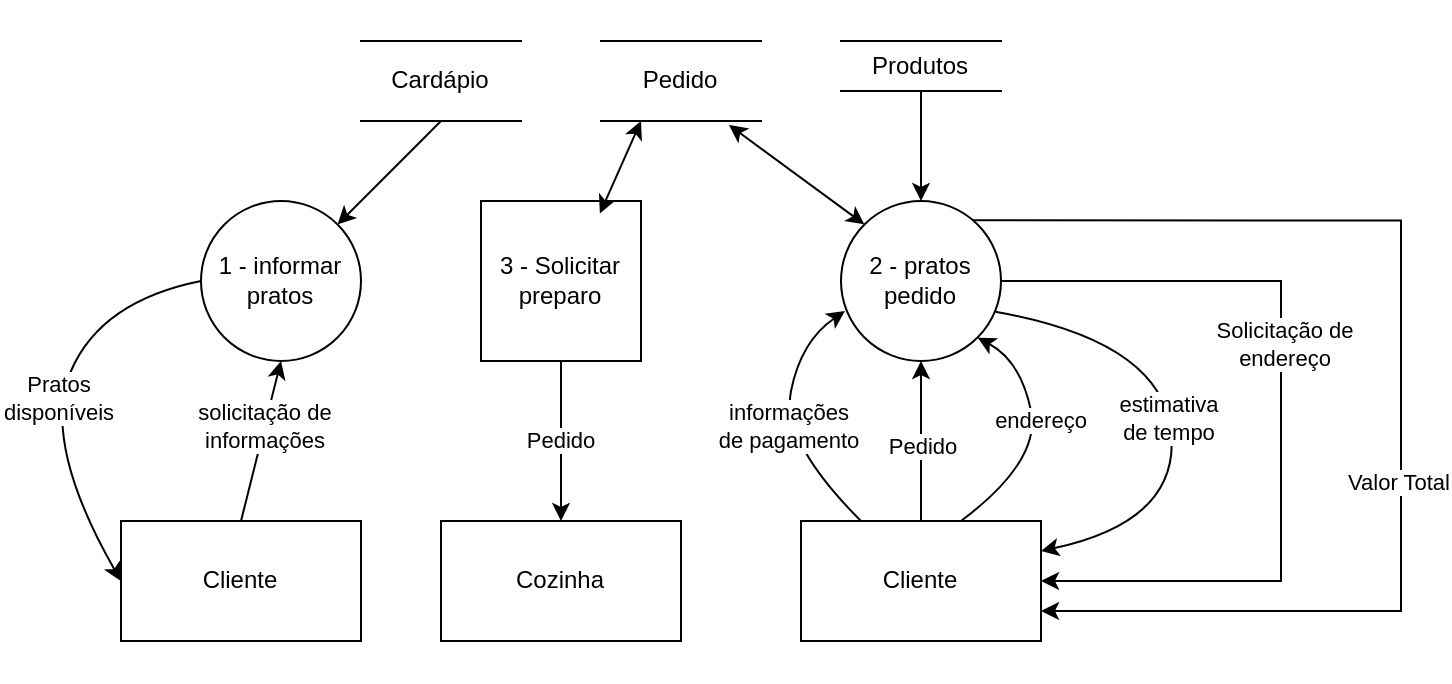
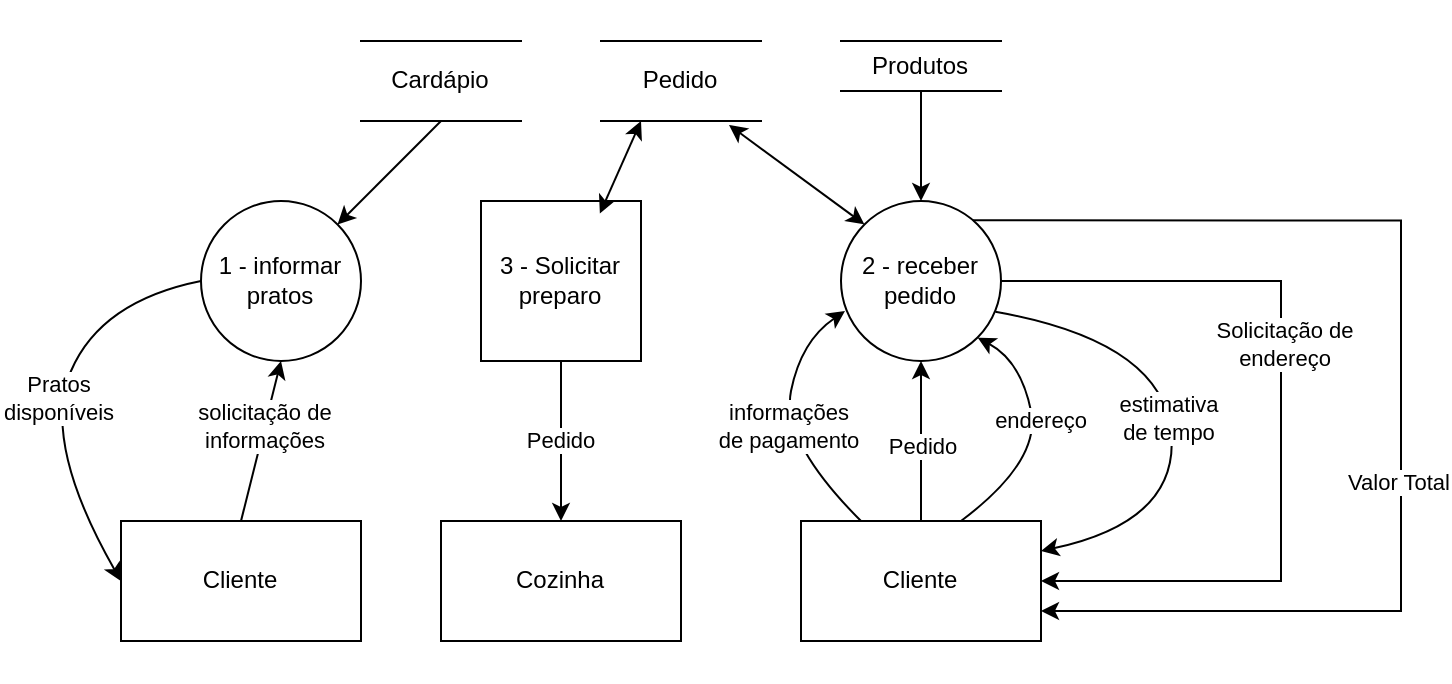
node "2 - pratos pedido": label "2 - pratos pedido" -> "2 - receber pedido"
